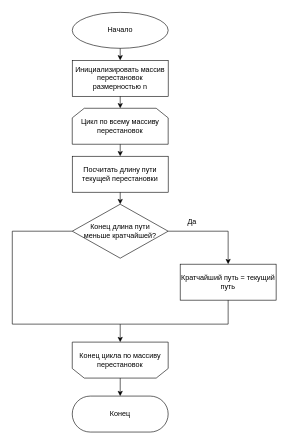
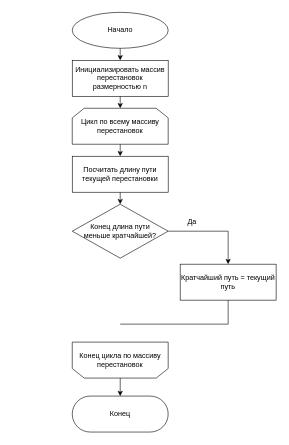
edge "Конец длина пути меньше кратчайшей?" -> "Конец цикла по массиву перестановок": removed
